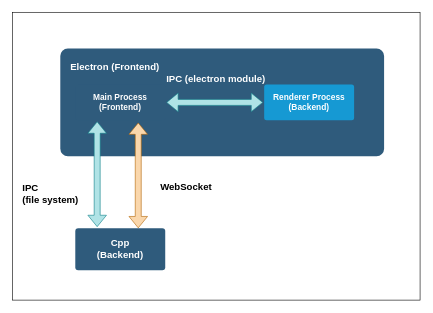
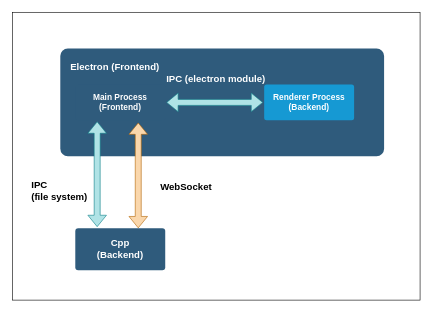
node "IPC (file system)": moved (51, 191) -> (60, 188)
